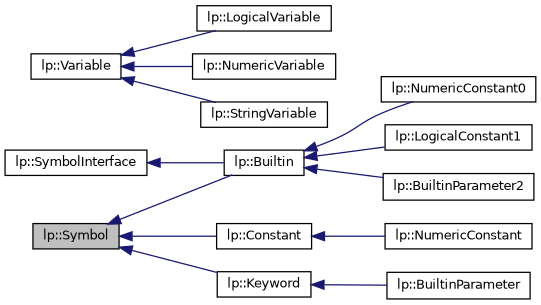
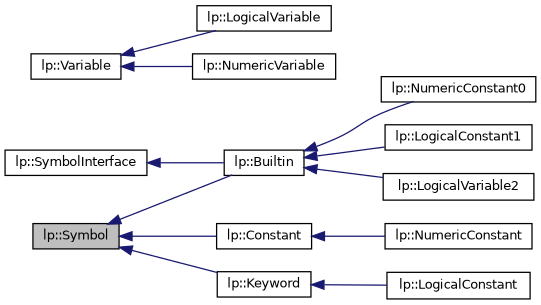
node "lp::StringVariable": removed
node "lp::BuiltinParameter2": label "lp::BuiltinParameter2" -> "lp::LogicalVariable2"
node "lp::BuiltinParameter": label "lp::BuiltinParameter" -> "lp::LogicalConstant"
